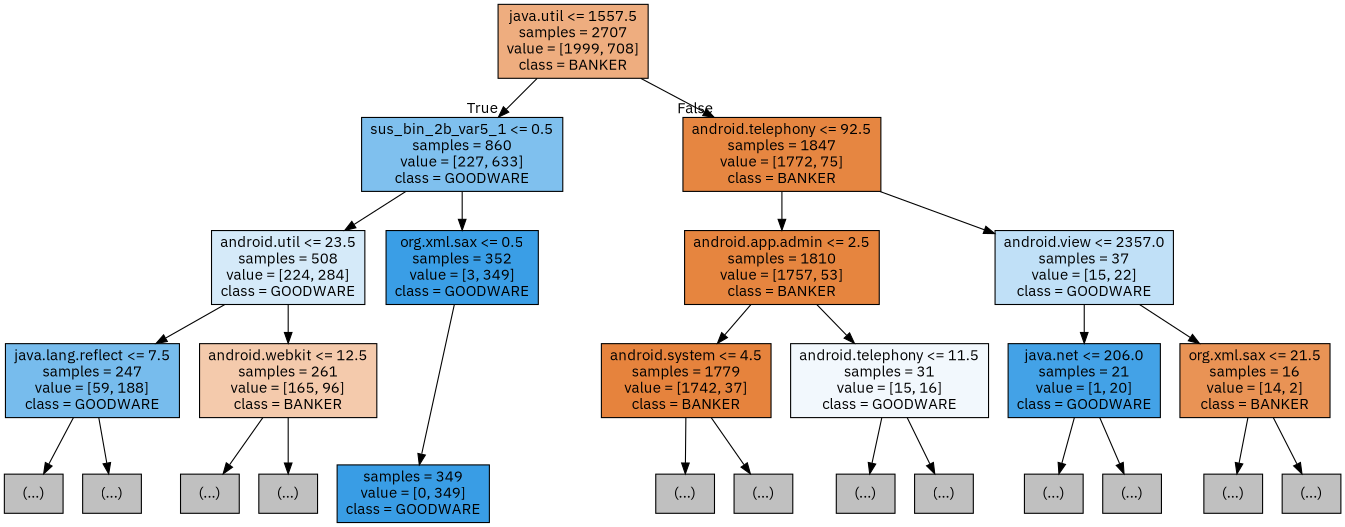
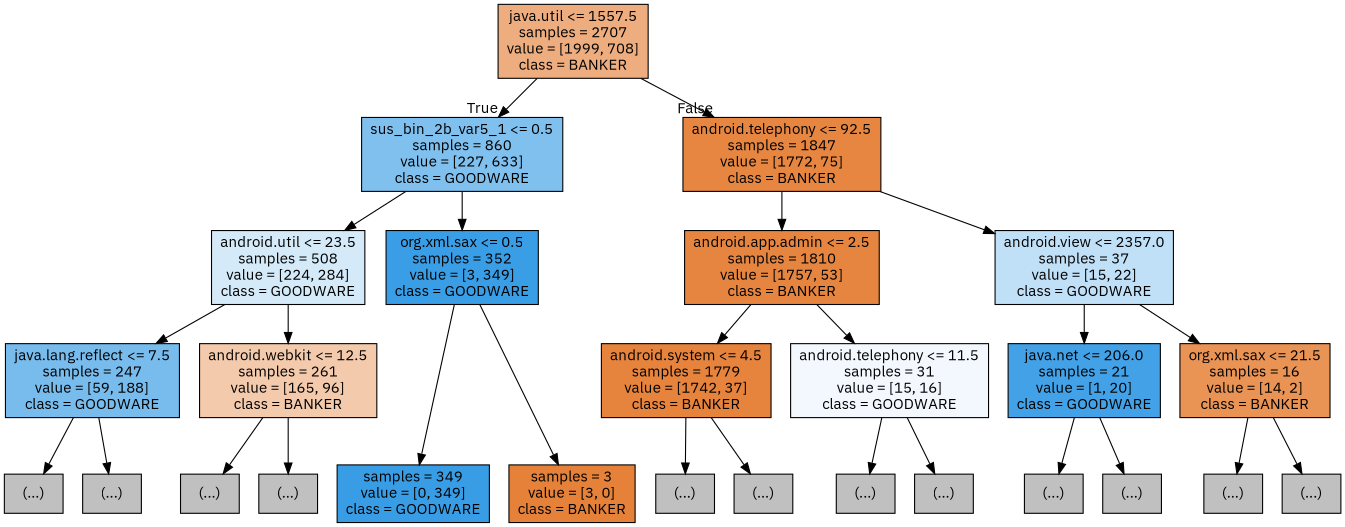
node "samples = 3 value = [3, 0] class = BANKER": added
